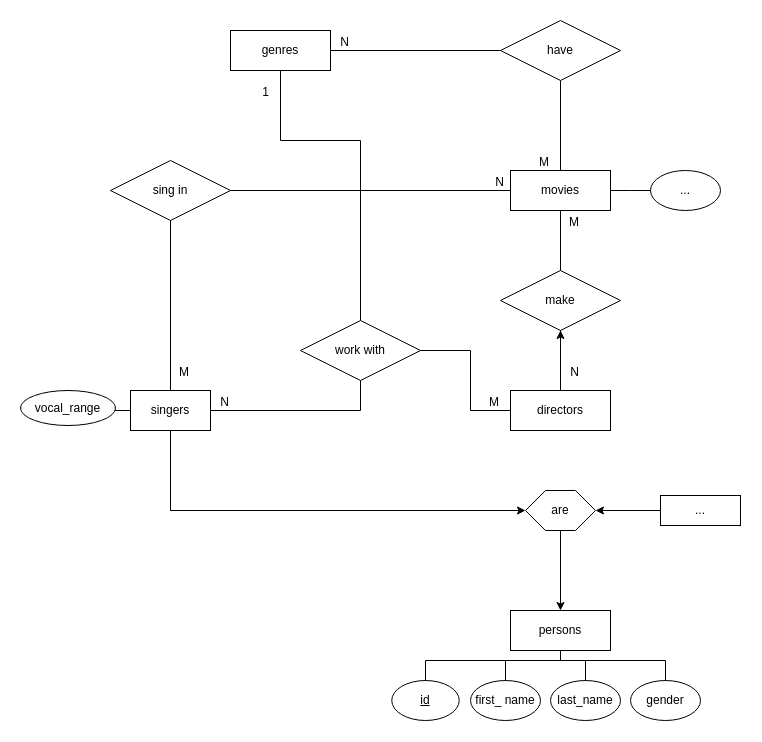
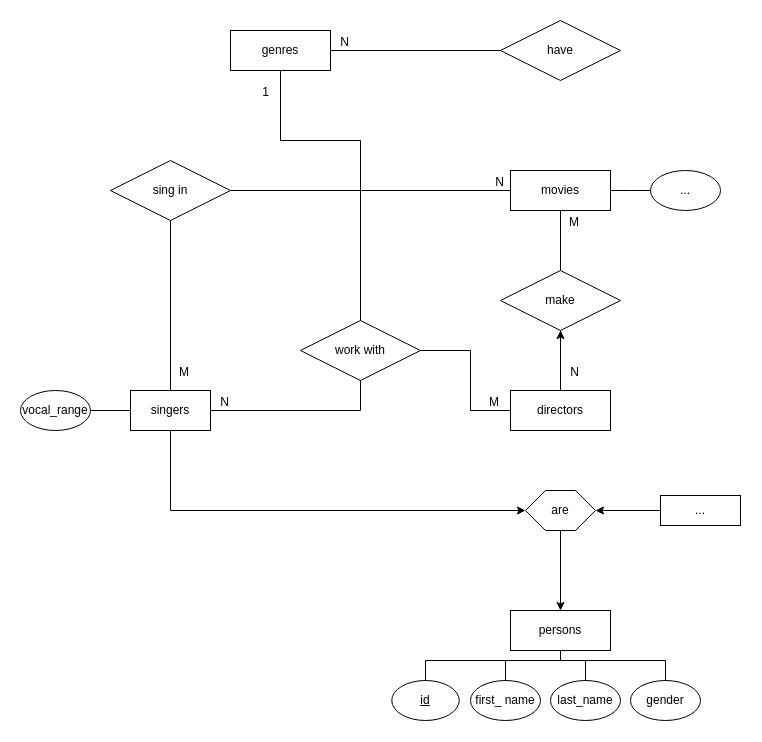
edge "have" -- "movies": removed, label "M"
node "vocal_range": size 95x35 -> 70x40
